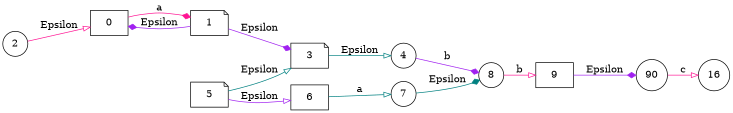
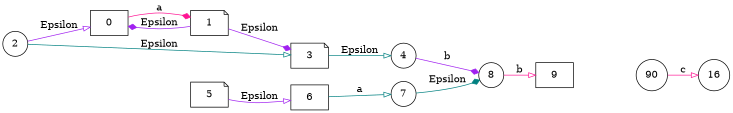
edge "2" -> "0": color deeppink -> purple
edge "9" -> "90": removed, label "Epsilon"
edge "5" -> "3": now "2" -> "3"
